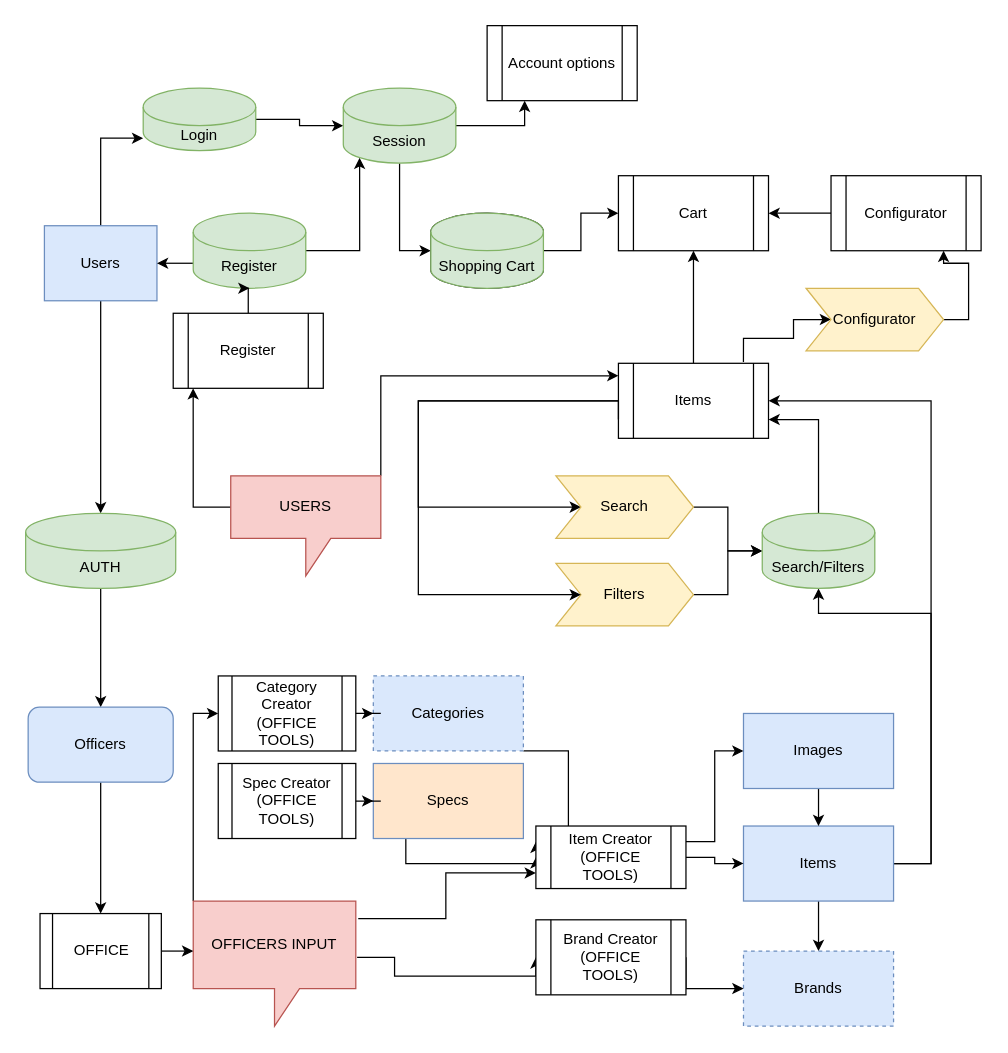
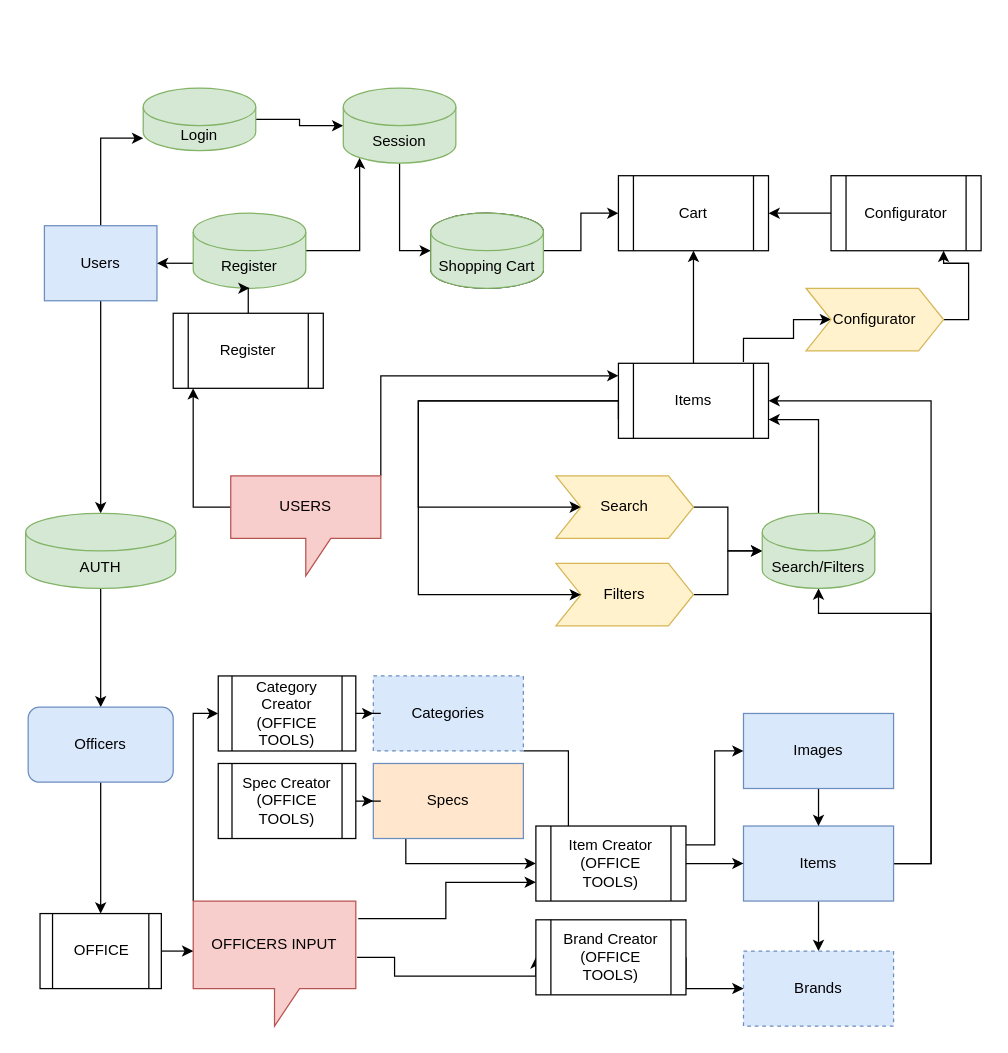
node "Account options": removed
edge "Session" -> "Account options": removed
node "Item Creator (OFFICE TOOLS)": size 150x63 -> 150x75
